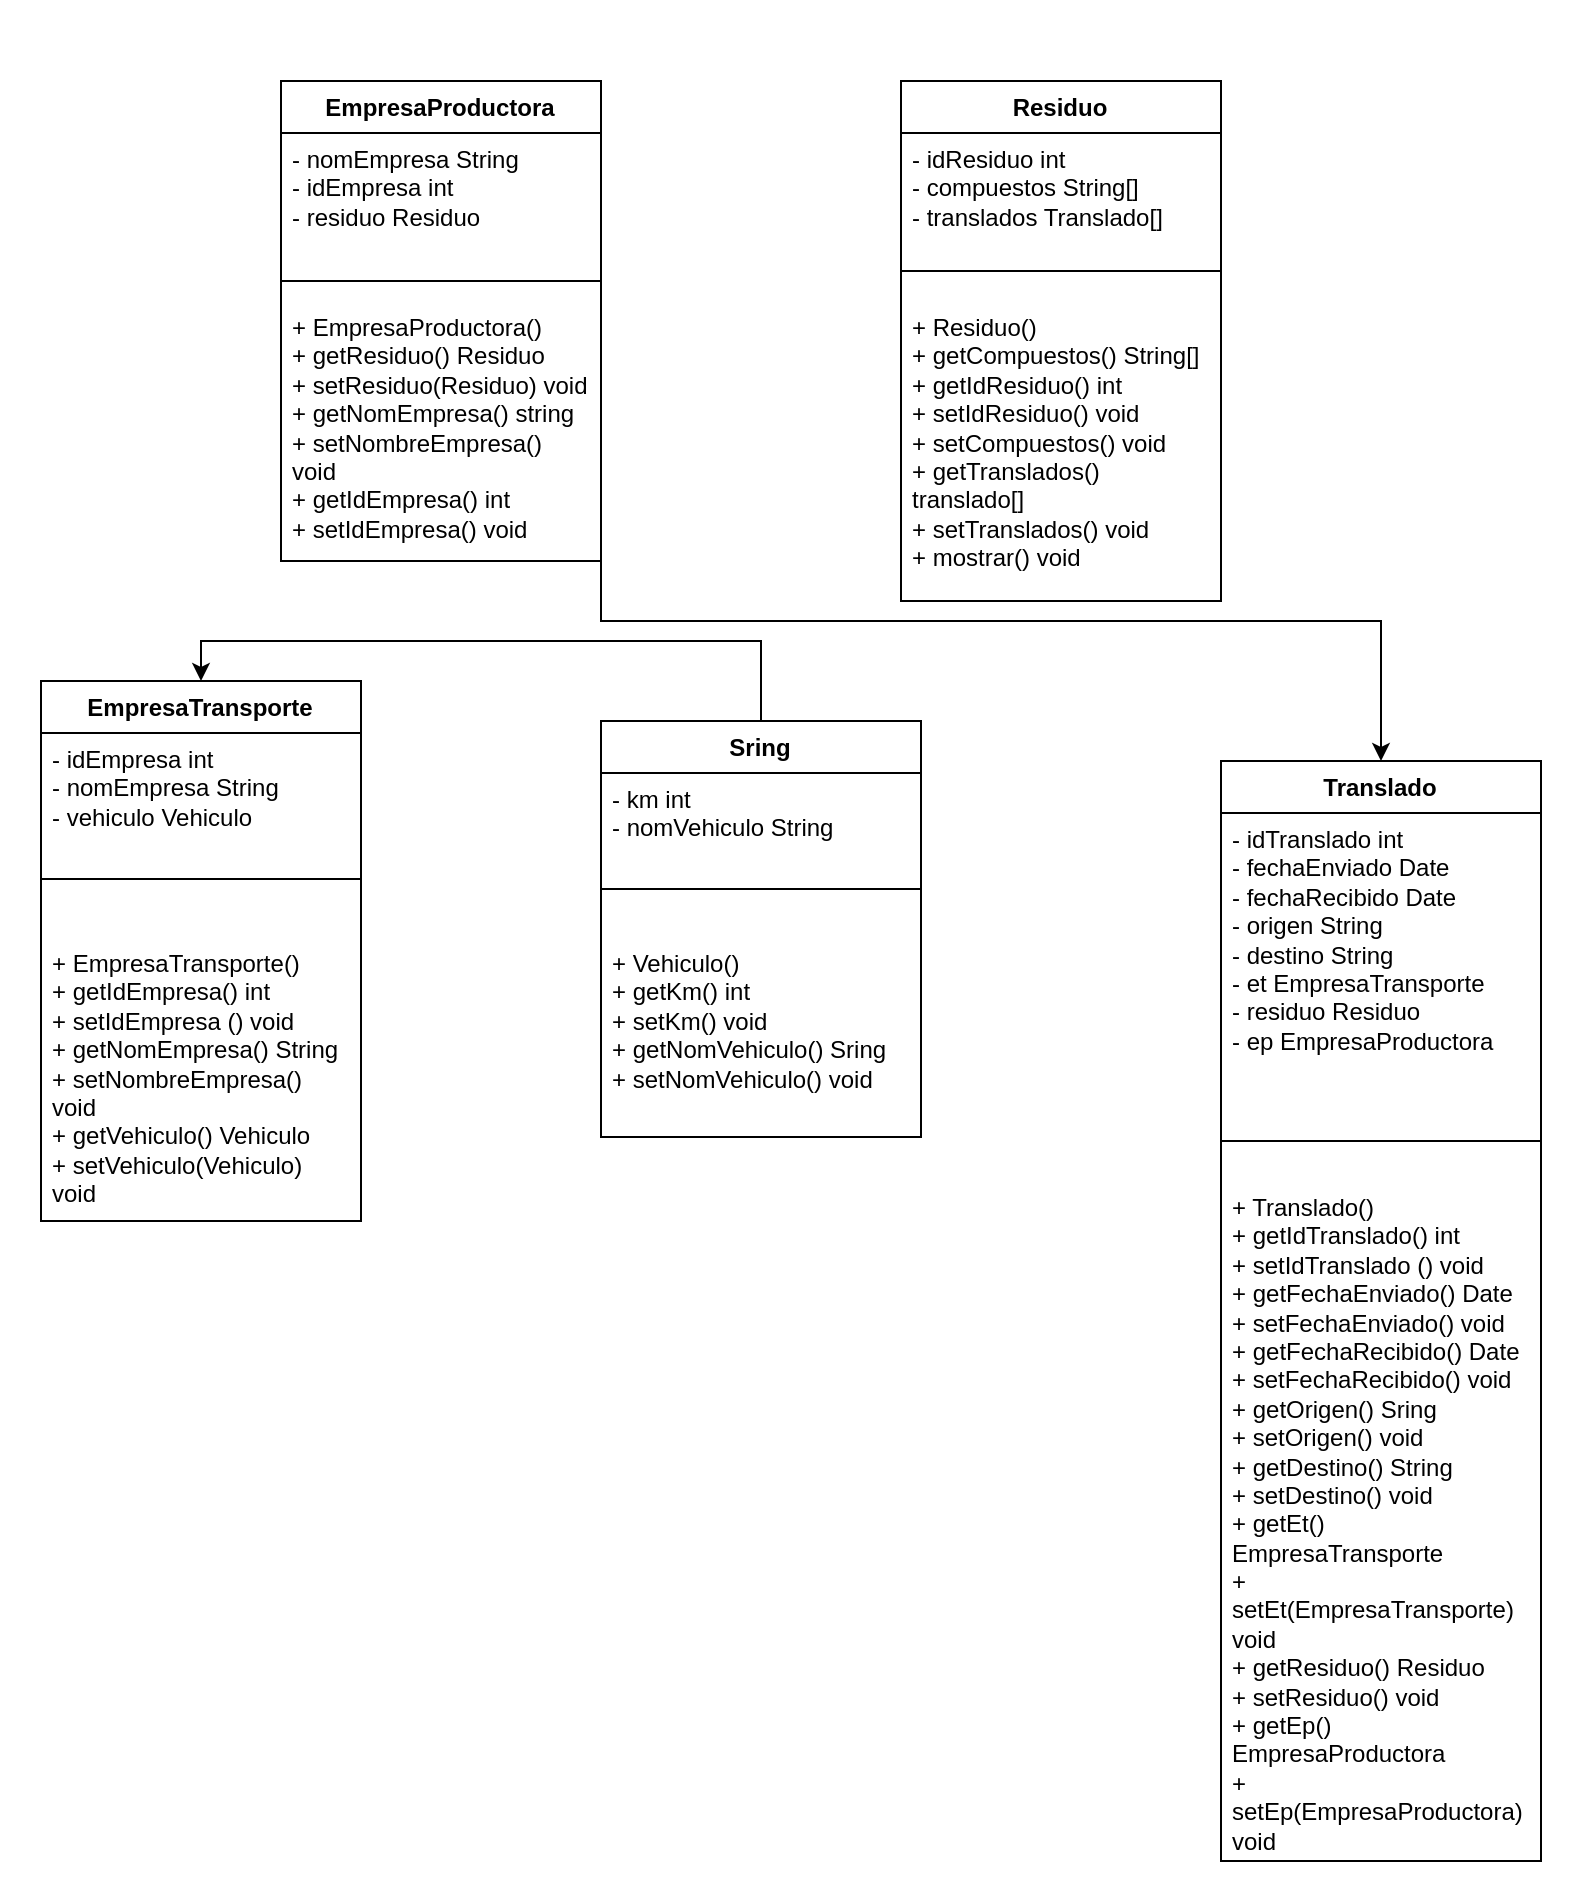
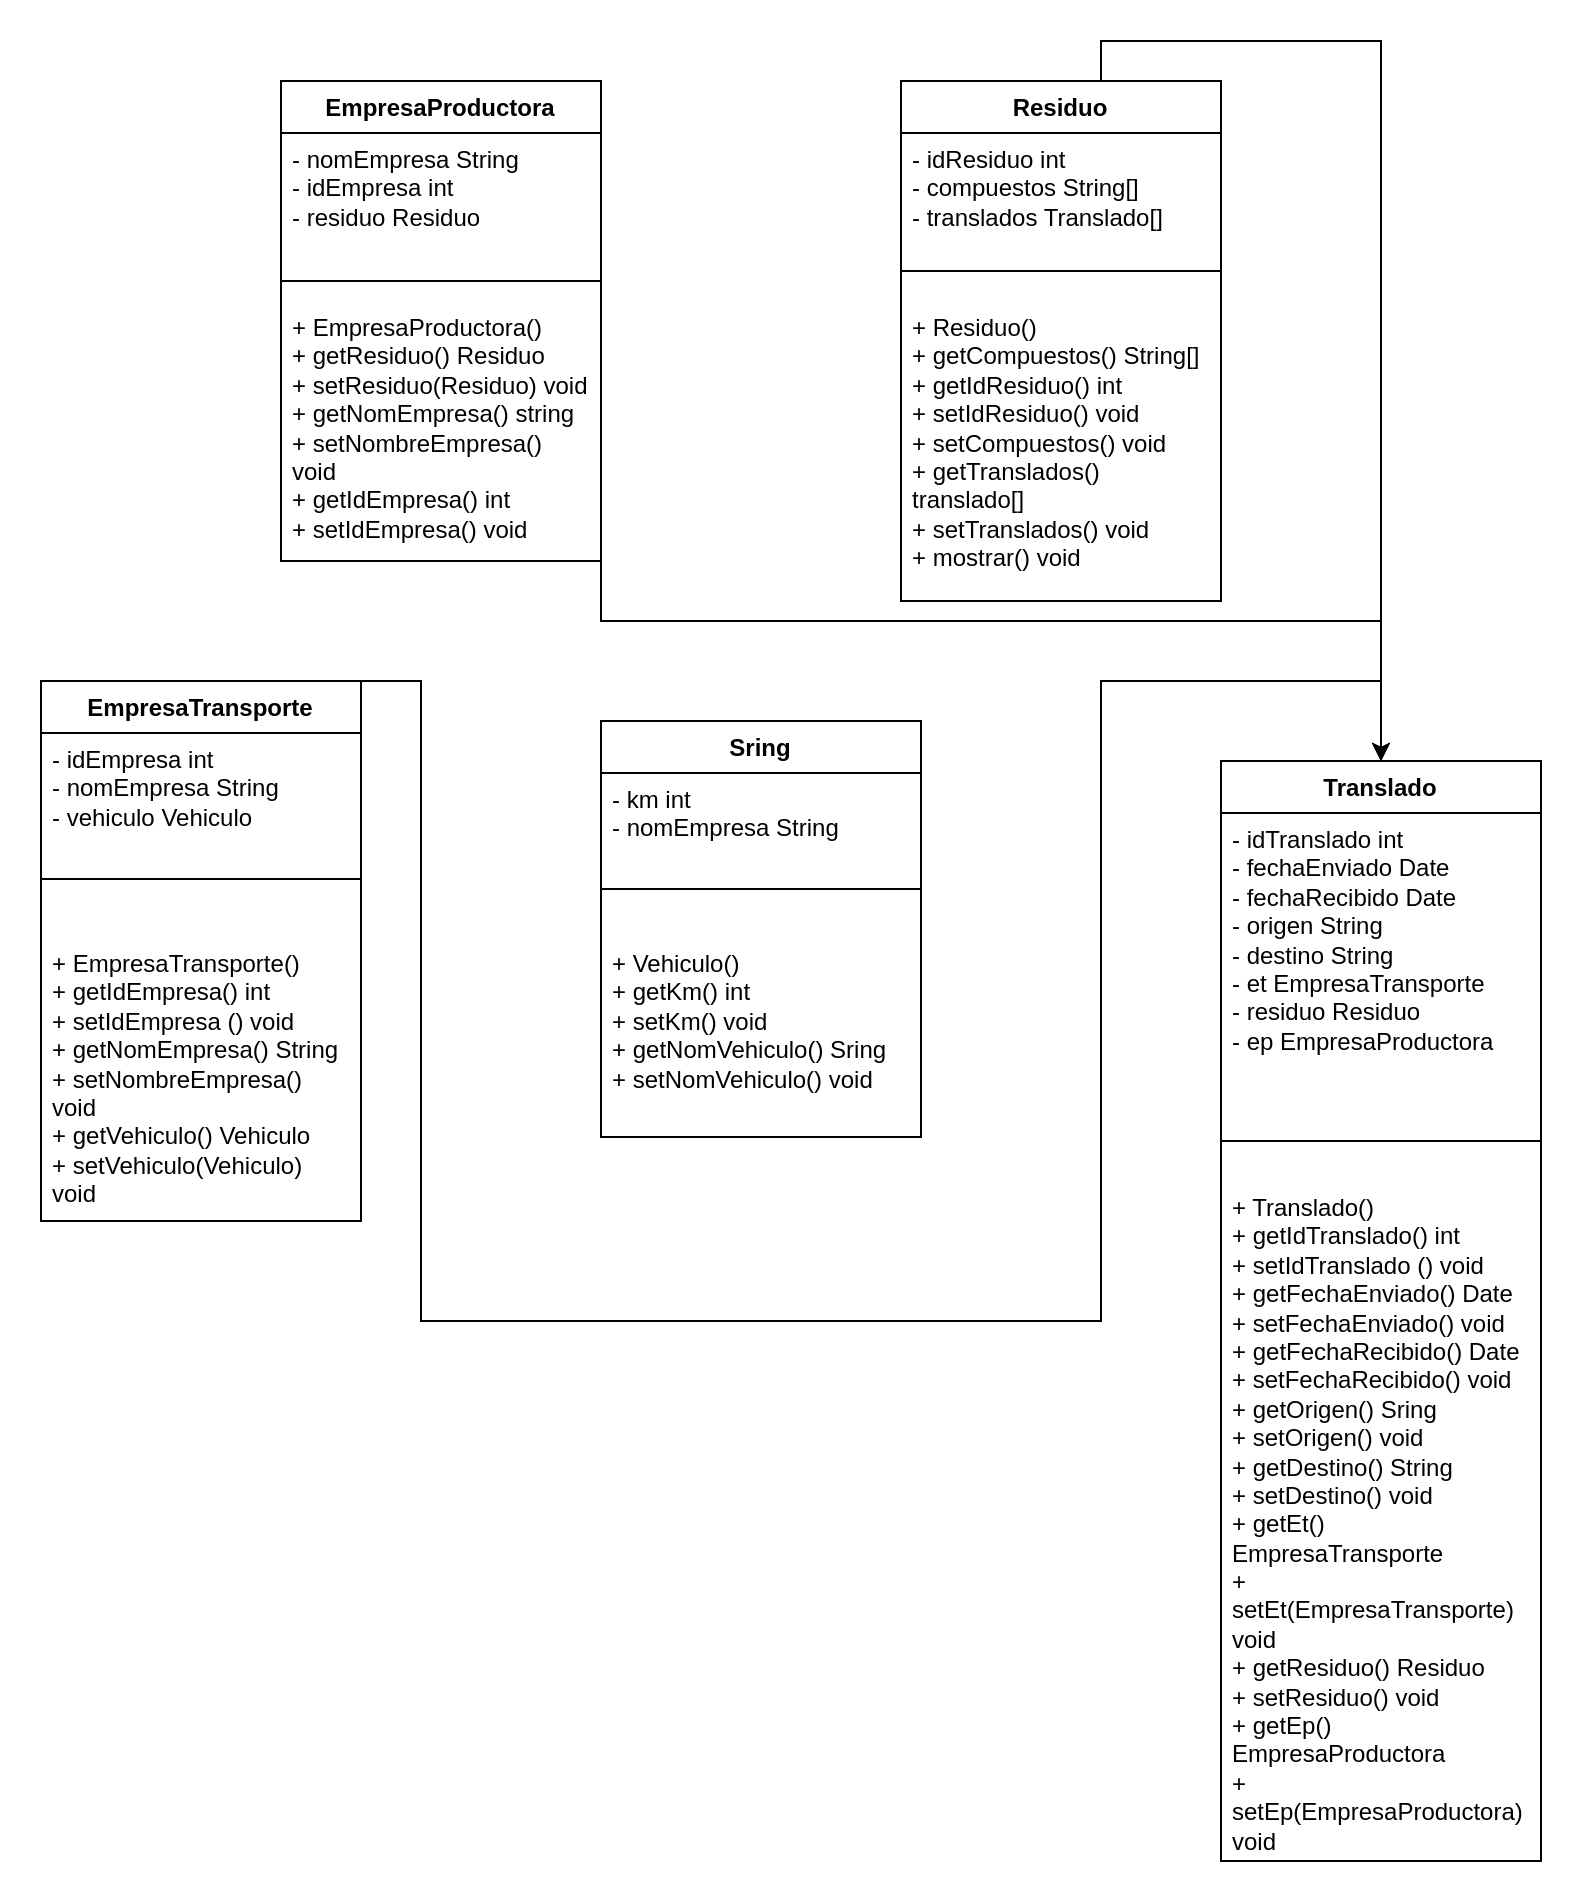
edge "Residuo" -> "Translado": added
edge "Sring" -> "EmpresaTransporte": removed
node "- km int - nomVehiculo String": label "- km int - nomVehiculo String" -> "- km int - nomEmpresa String"
edge "EmpresaTransporte" -> "Translado": added
